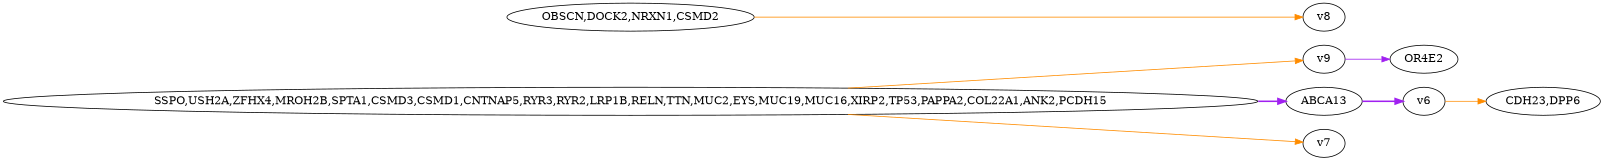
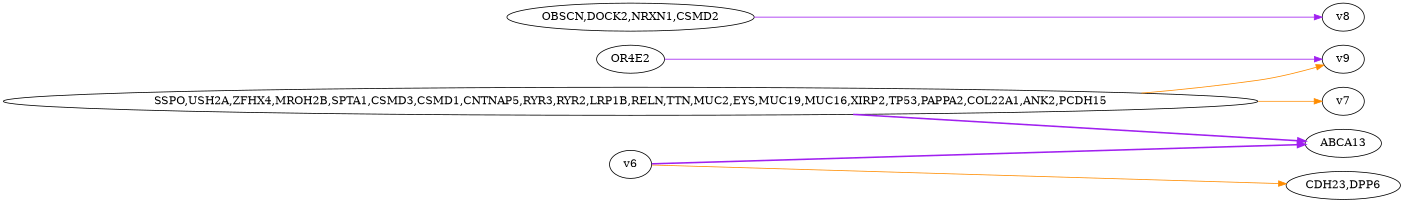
edge "OBSCN,DOCK2,NRXN1,CSMD2" -> "v8": color darkorange -> purple
edge "v9" -> "OR4E2": reversed
edge "ABCA13" -> "v6": reversed
